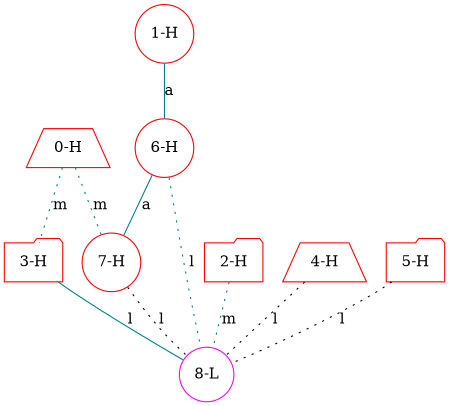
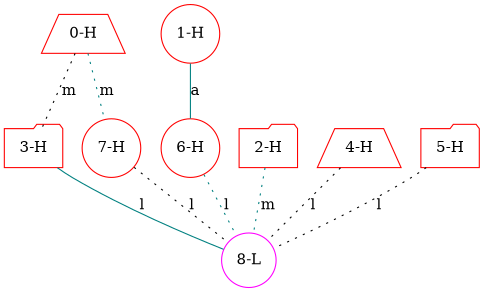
edge "0-H" -- "3-H": color teal -> black
edge "6-H" -- "7-H": removed, label "a"
